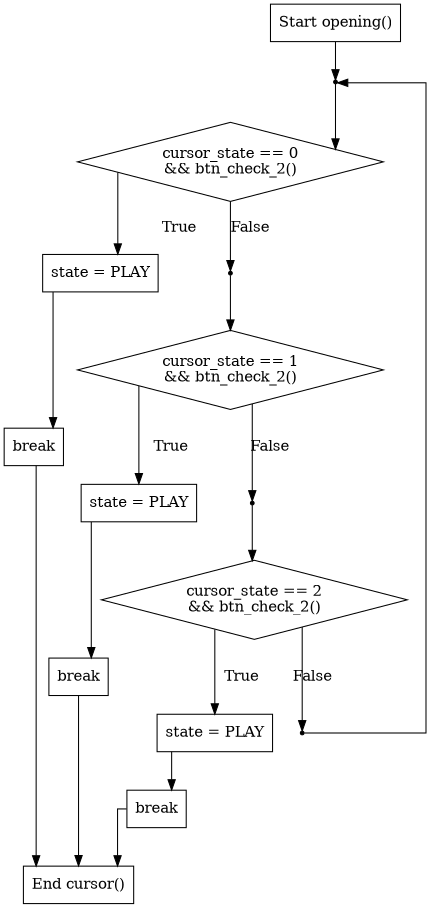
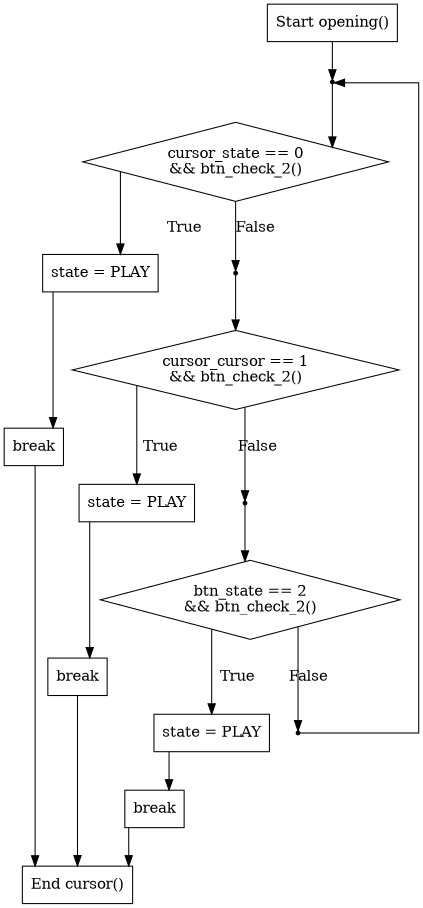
node "cursor_state == 1 && btn_check_2()": label "cursor_state == 1 && btn_check_2()" -> "cursor_cursor == 1 && btn_check_2()"
node "cursor_state == 2 && btn_check_2()": label "cursor_state == 2 && btn_check_2()" -> "btn_state == 2 && btn_check_2()"
